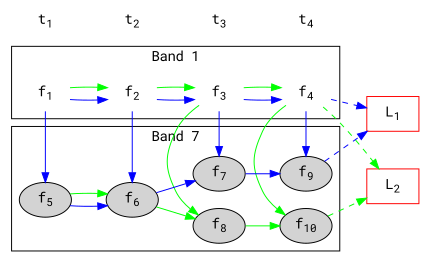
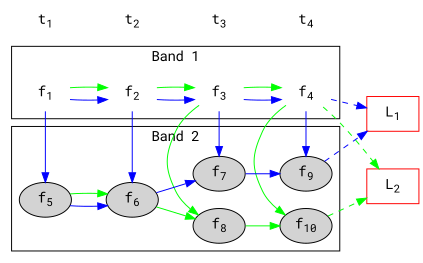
cluster "Band 7": label "Band 7" -> "Band 2"
